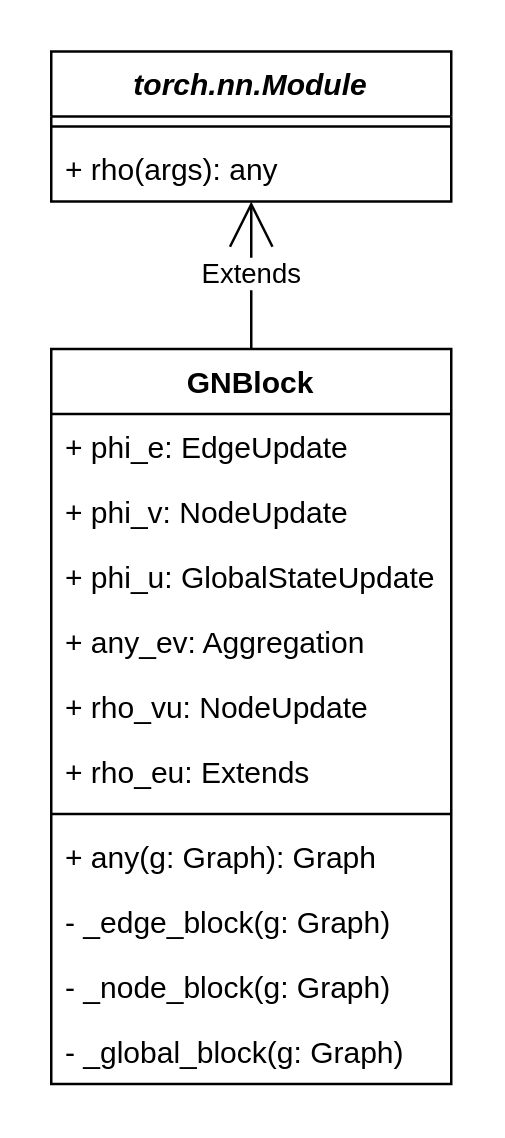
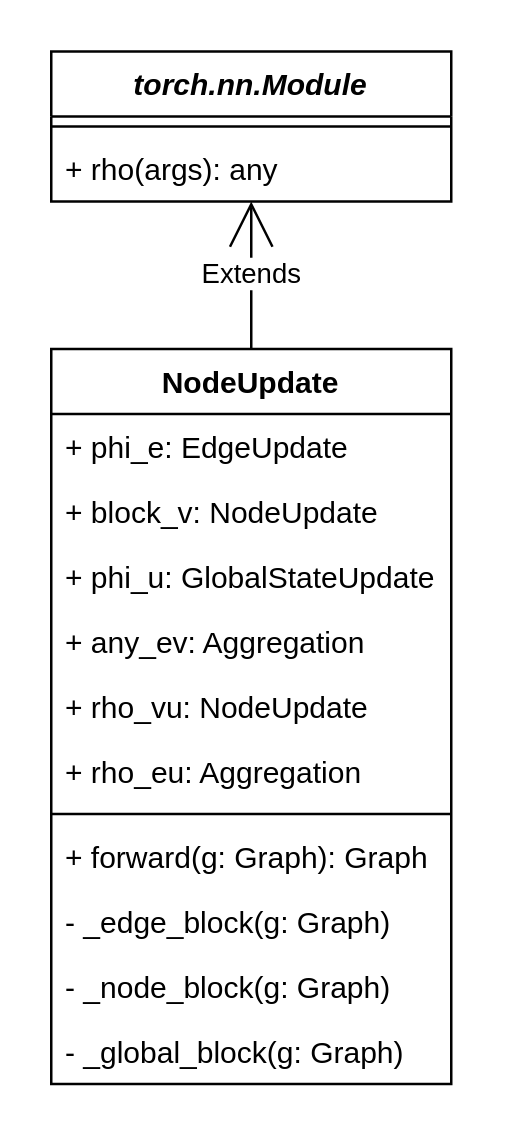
node "GNBlock": label "GNBlock" -> "NodeUpdate"
node "+ phi_v: NodeUpdate": label "+ phi_v: NodeUpdate" -> "+ block_v: NodeUpdate"
node "+ rho_eu: Extends": label "+ rho_eu: Extends" -> "+ rho_eu: Aggregation"
node "+ any(g: Graph): Graph": label "+ any(g: Graph): Graph" -> "+ forward(g: Graph): Graph"
